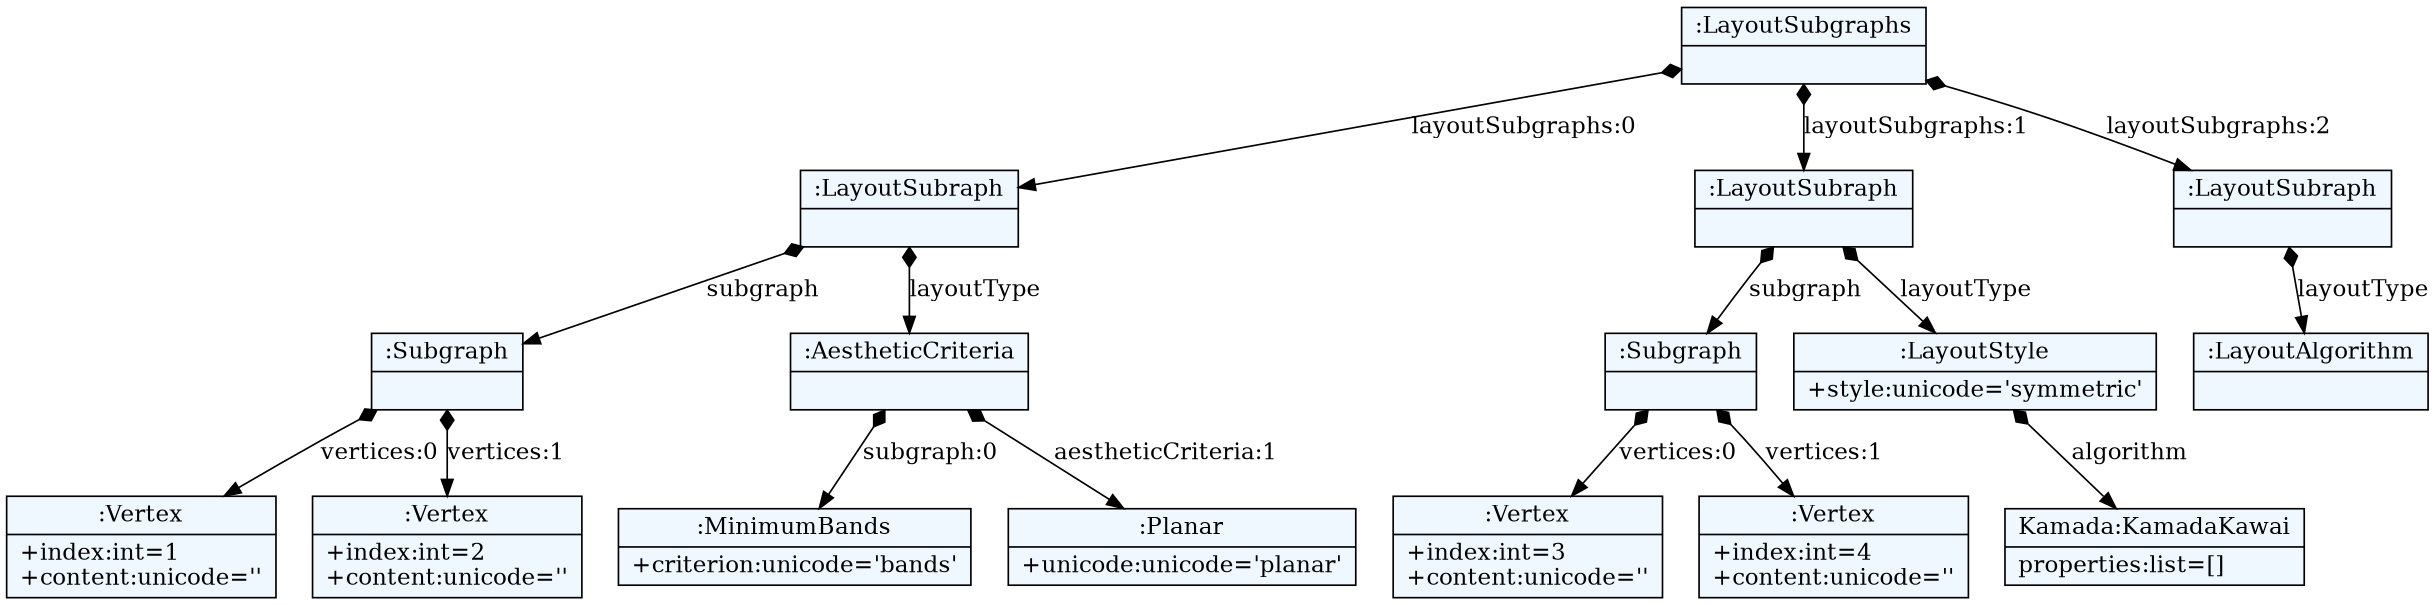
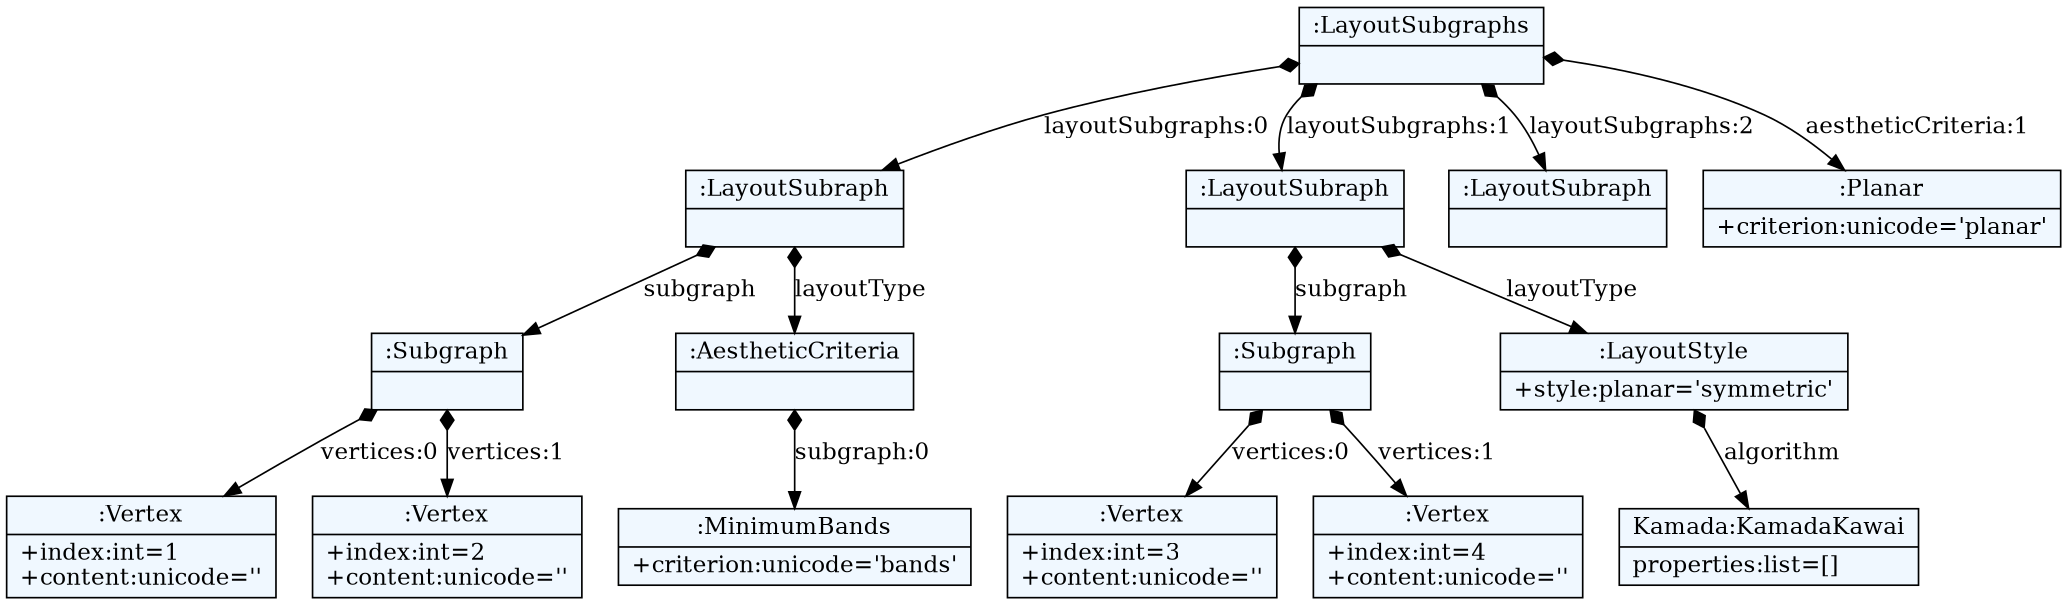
node ":LayoutAlgorithm": removed
node ":LayoutStyle": text "+style:unicode='symmetric'" -> "+style:planar='symmetric'"
edge ":AestheticCriteria" -- ":Planar": now ":LayoutSubgraphs" -- ":Planar"
node ":Planar": text "+unicode:unicode='planar'" -> "+criterion:unicode='planar'"
